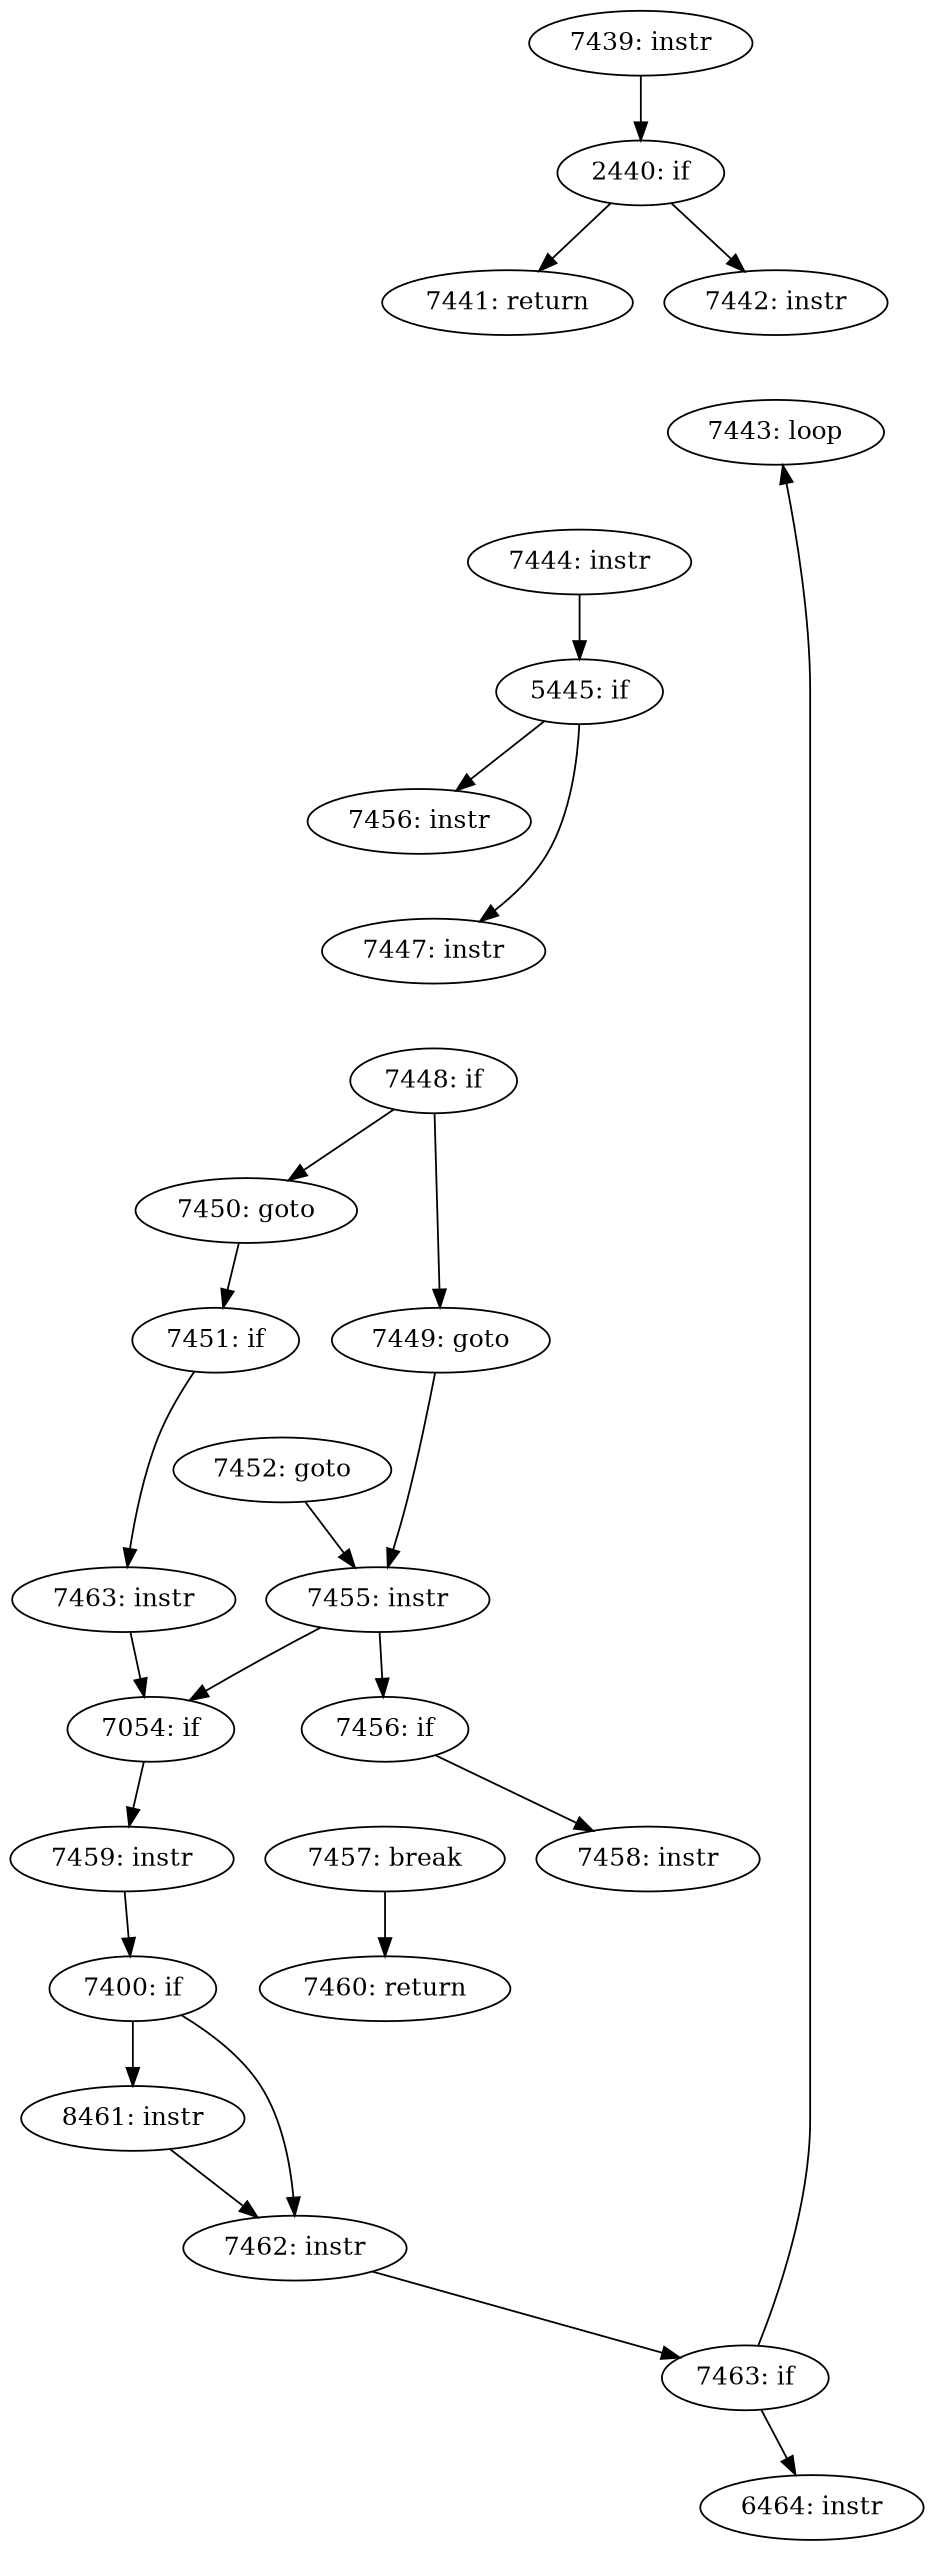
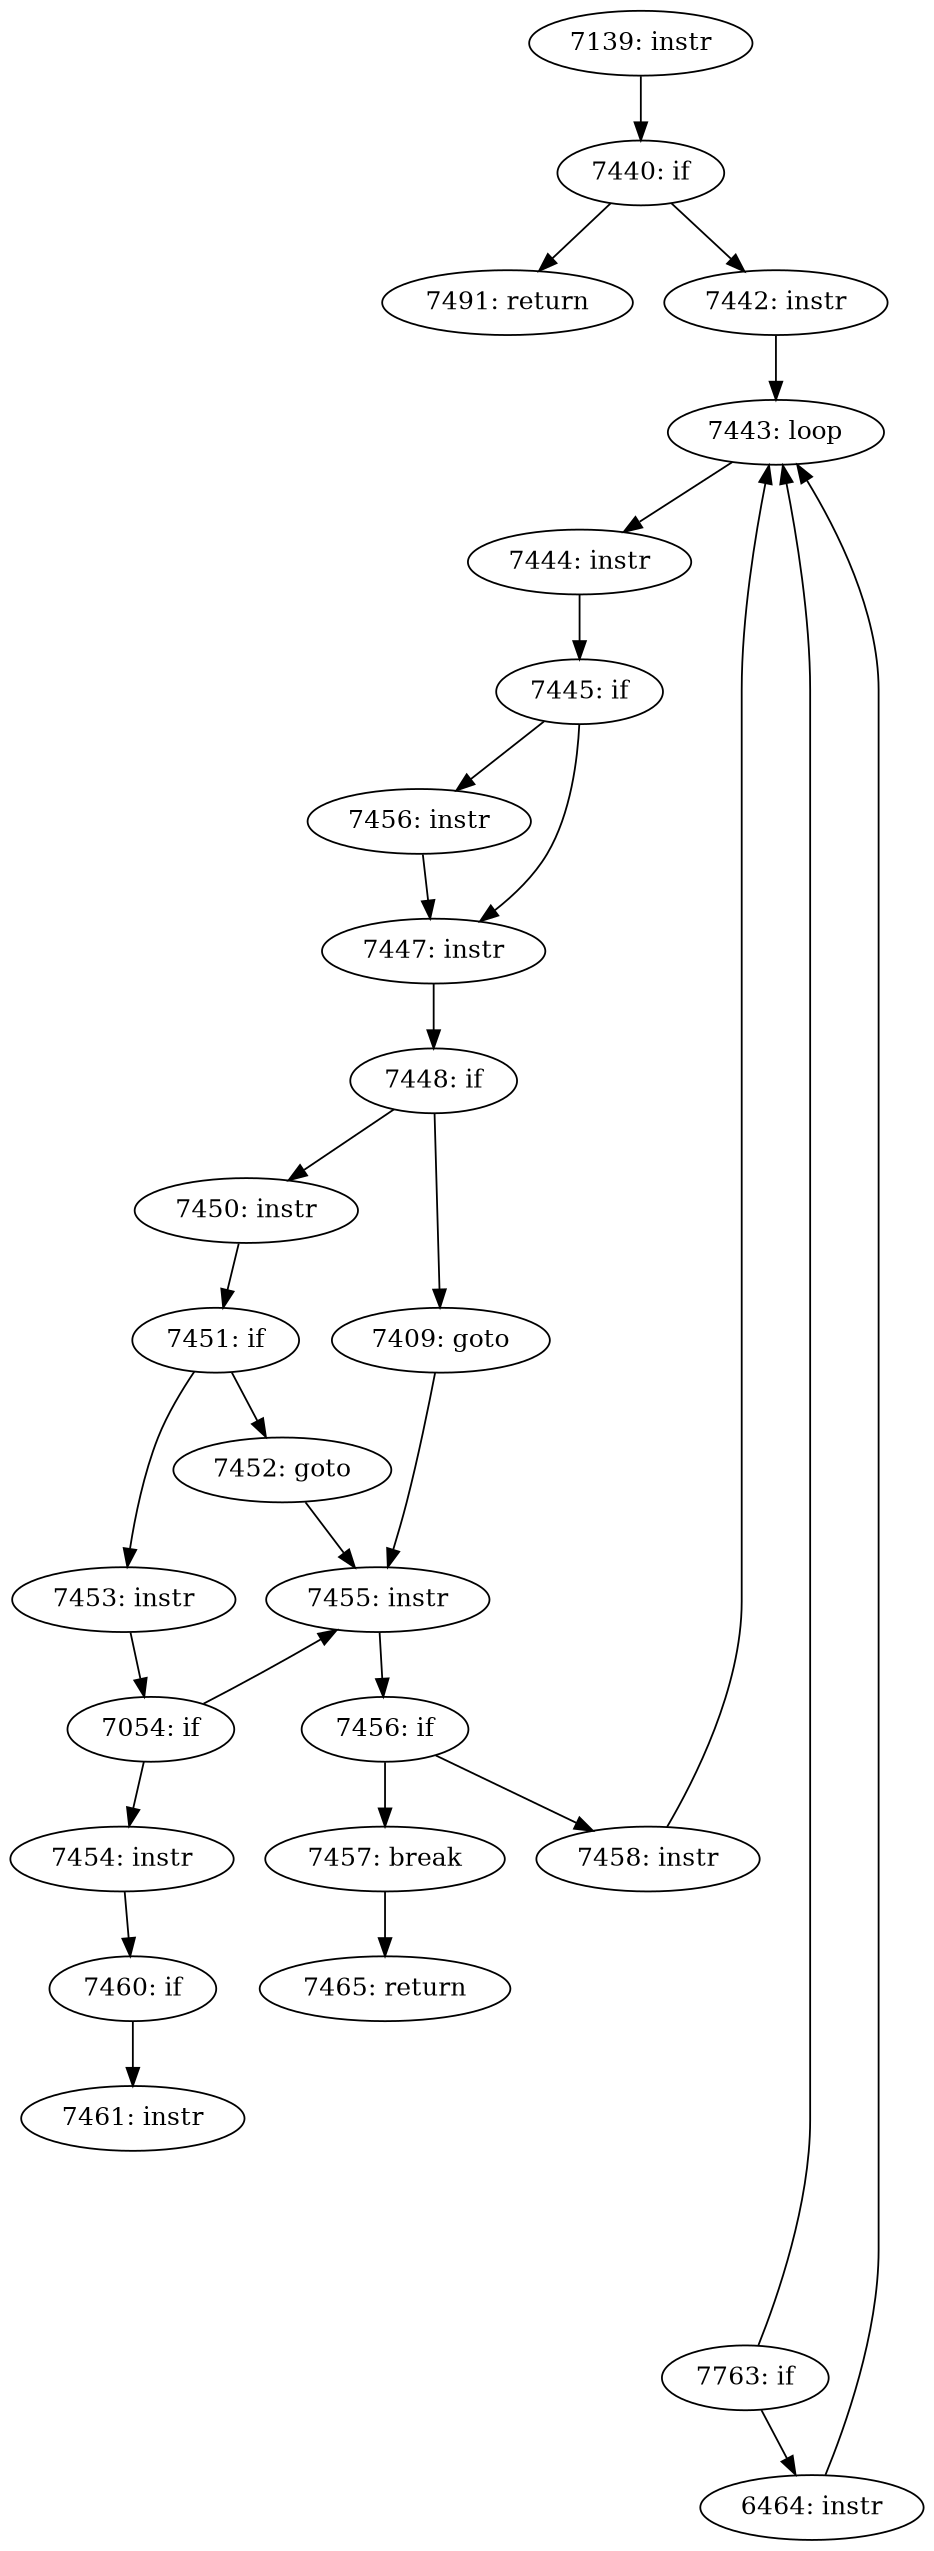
node "7439: instr": label "7439: instr" -> "7139: instr"
node "2440: if": label "2440: if" -> "7440: if"
node "7441: return": label "7441: return" -> "7491: return"
edge "7442: instr" -> "7443: loop": added
edge "7443: loop" -> "7444: instr": added
node "5445: if": label "5445: if" -> "7445: if"
edge "7456: instr" -> "7447: instr": added
edge "7447: instr" -> "7448: if": added
edge "7458: instr" -> "7443: loop": added
node "7450: goto": label "7450: goto" -> "7450: instr"
node "7449: goto": label "7449: goto" -> "7409: goto"
edge "7451: if" -> "7452: goto": added
edge "6464: instr" -> "7443: loop": added
node "7463: instr": label "7463: instr" -> "7453: instr"
edge "7455: instr" -> "7054: if": reversed
edge "7456: if" -> "7457: break": added
node "7459: instr": label "7459: instr" -> "7454: instr"
node "7400: if": label "7400: if" -> "7460: if"
node "7460: return": label "7460: return" -> "7465: return"
node "8461: instr": label "8461: instr" -> "7461: instr"
node "7462: instr": removed
node "7463: if": label "7463: if" -> "7763: if"
